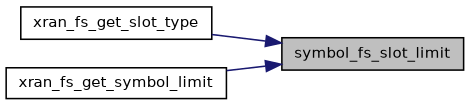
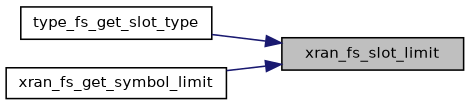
node "xran_fs_get_slot_type": label "xran_fs_get_slot_type" -> "type_fs_get_slot_type"
node "symbol_fs_slot_limit": label "symbol_fs_slot_limit" -> "xran_fs_slot_limit"
